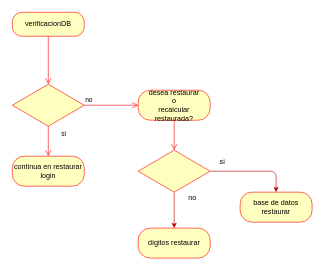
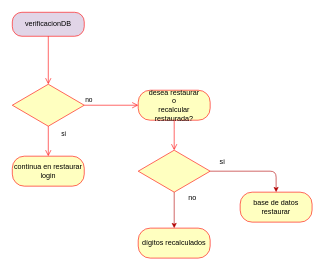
node "verificacionDB": fillcolor #ffffc0 -> #e1d5e7
node "dígitos restaurar": label "dígitos restaurar" -> "dígitos recalculados"
